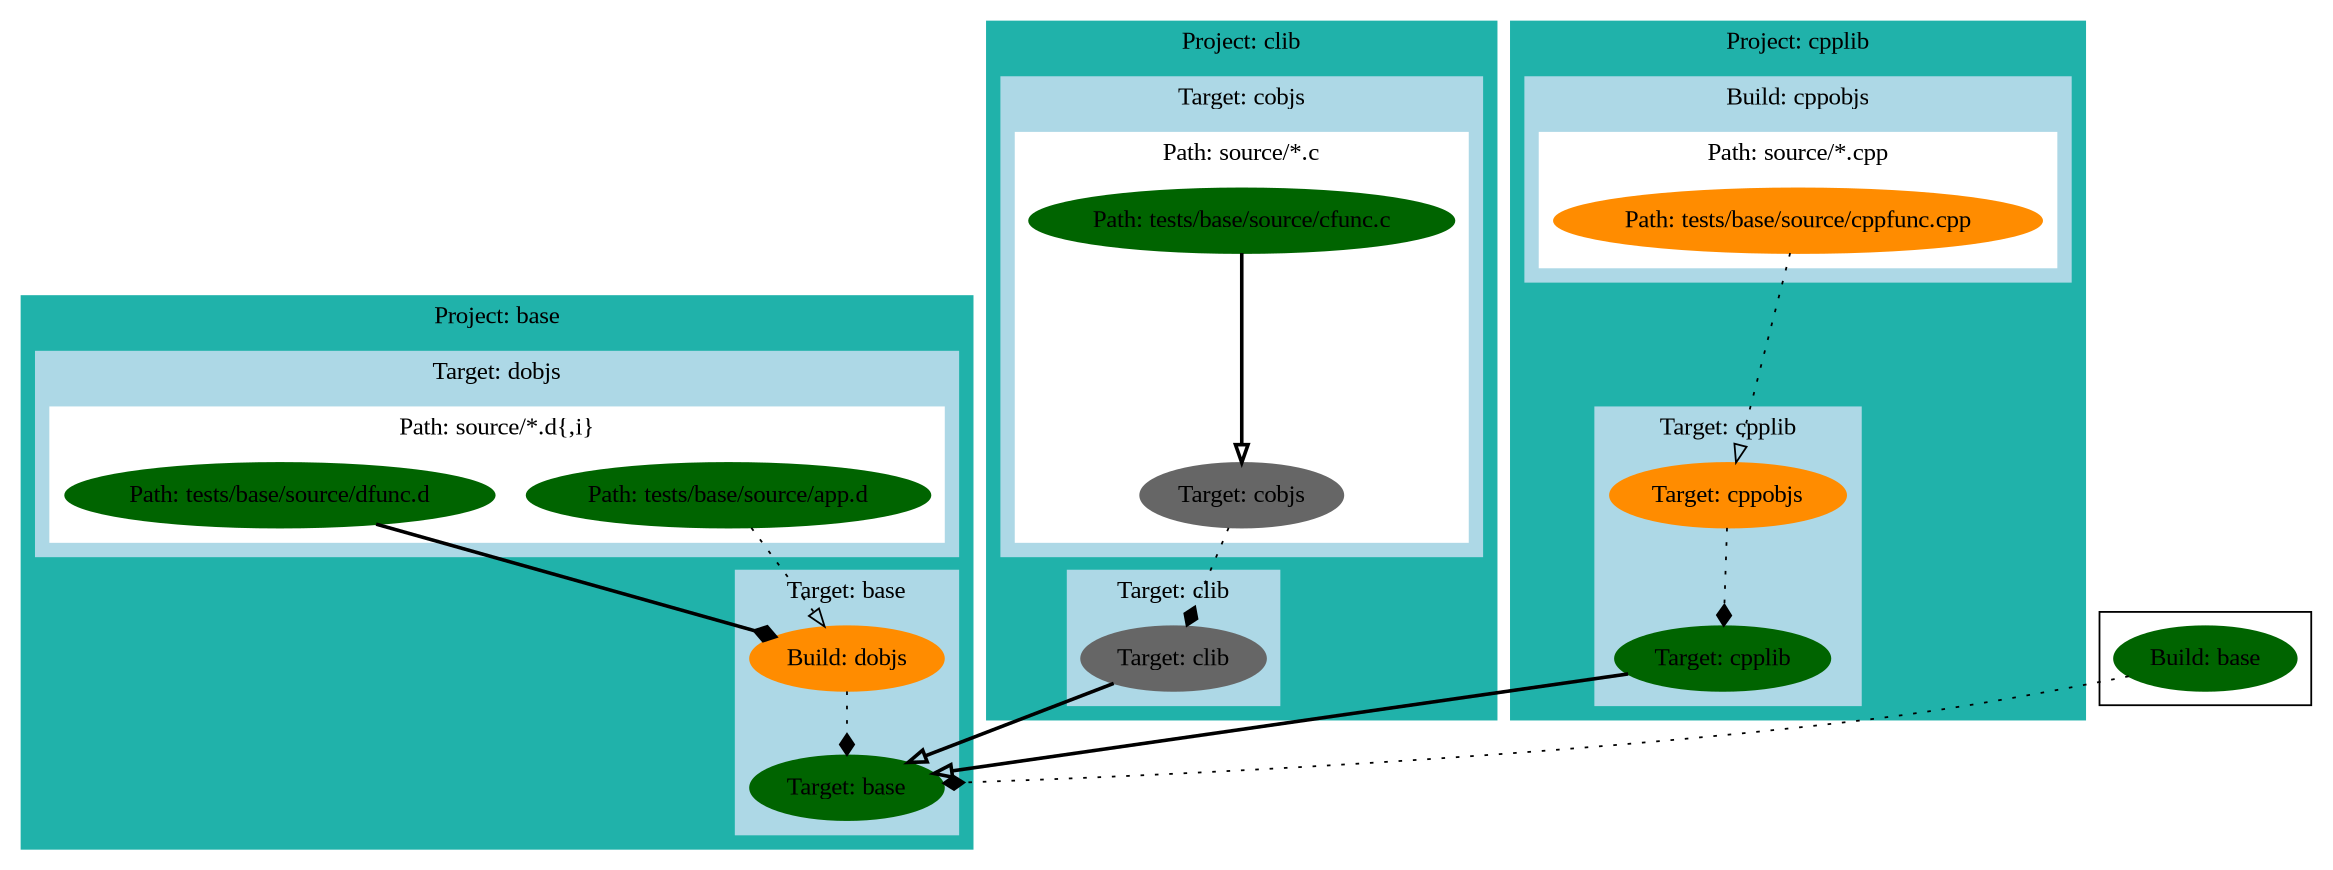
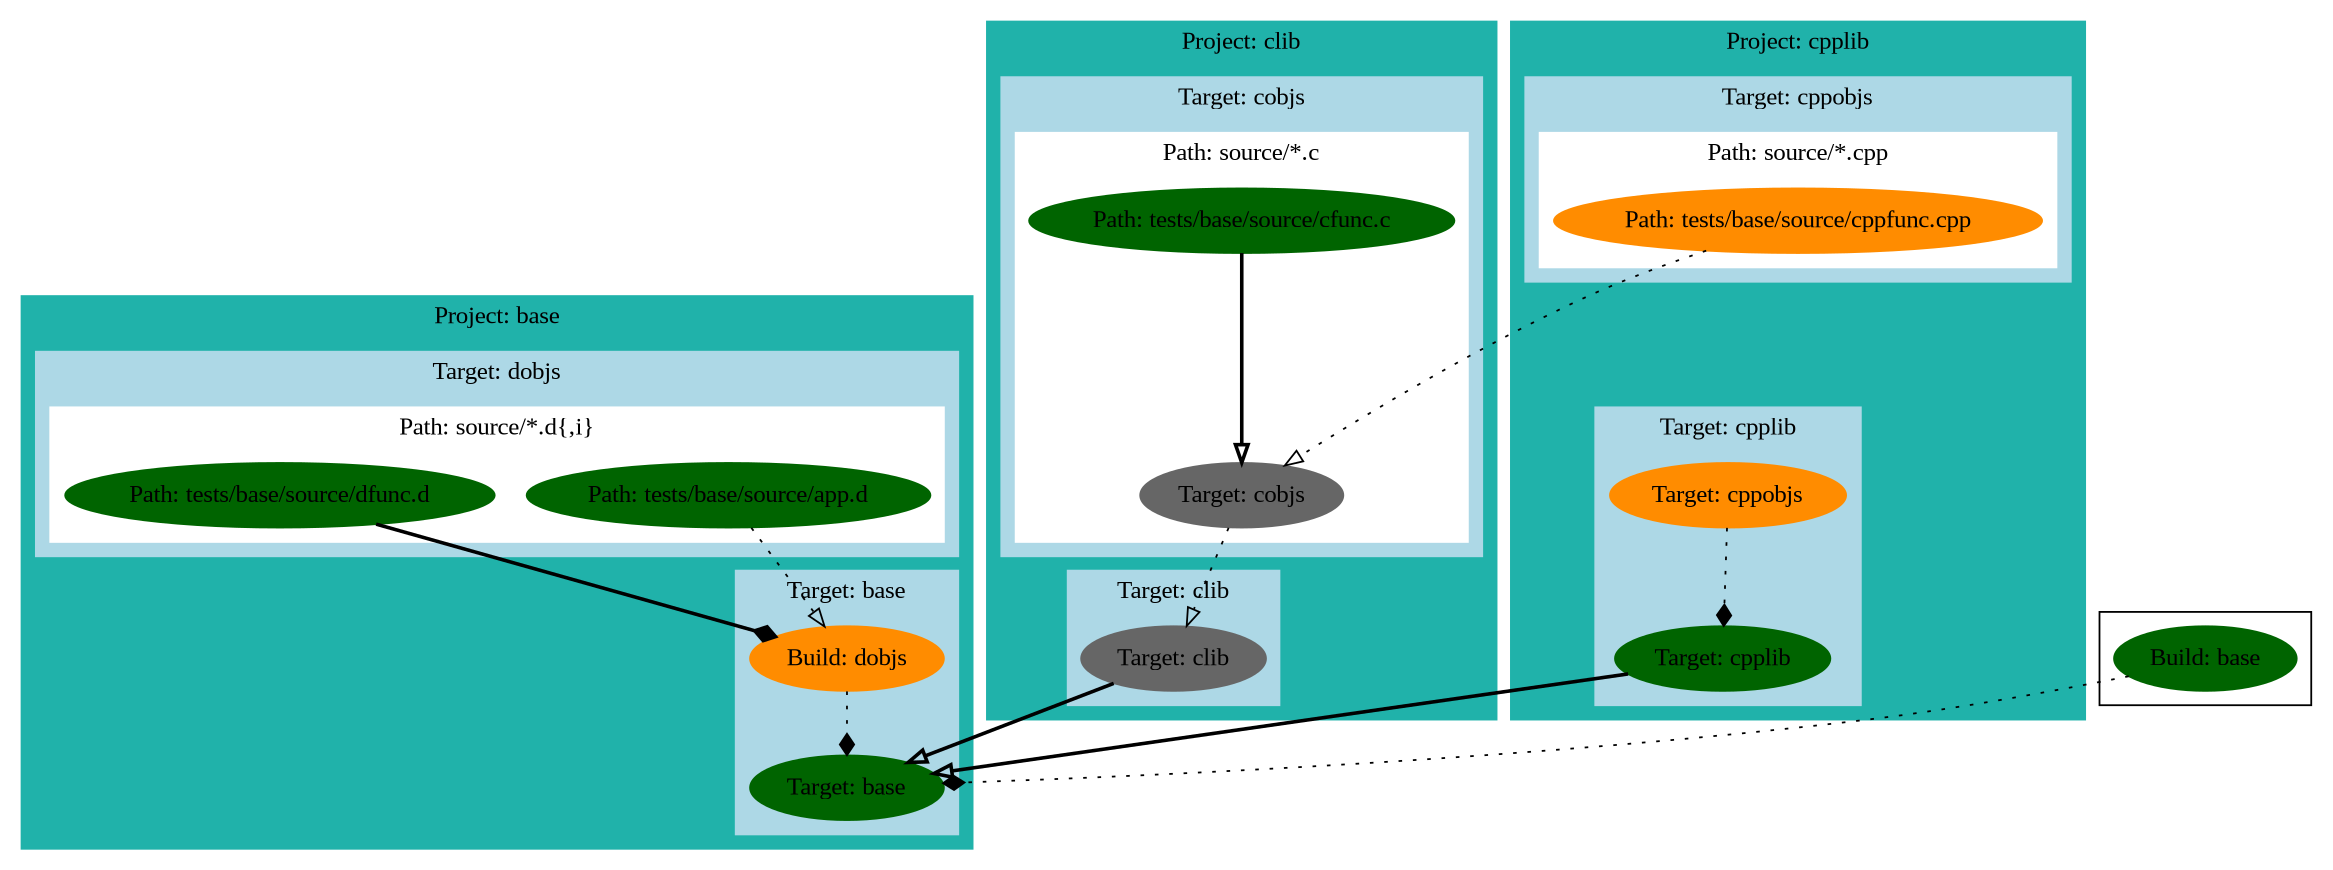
cluster "Build: cppobjs": label "Build: cppobjs" -> "Target: cppobjs"
edge "Path: tests/base/source/cppfunc.cpp" -> "Target: cppobjs": now "Path: tests/base/source/cppfunc.cpp" -> "Target: cobjs"
edge "Target: cobjs" -> "Target: clib": arrowhead diamond -> onormal
